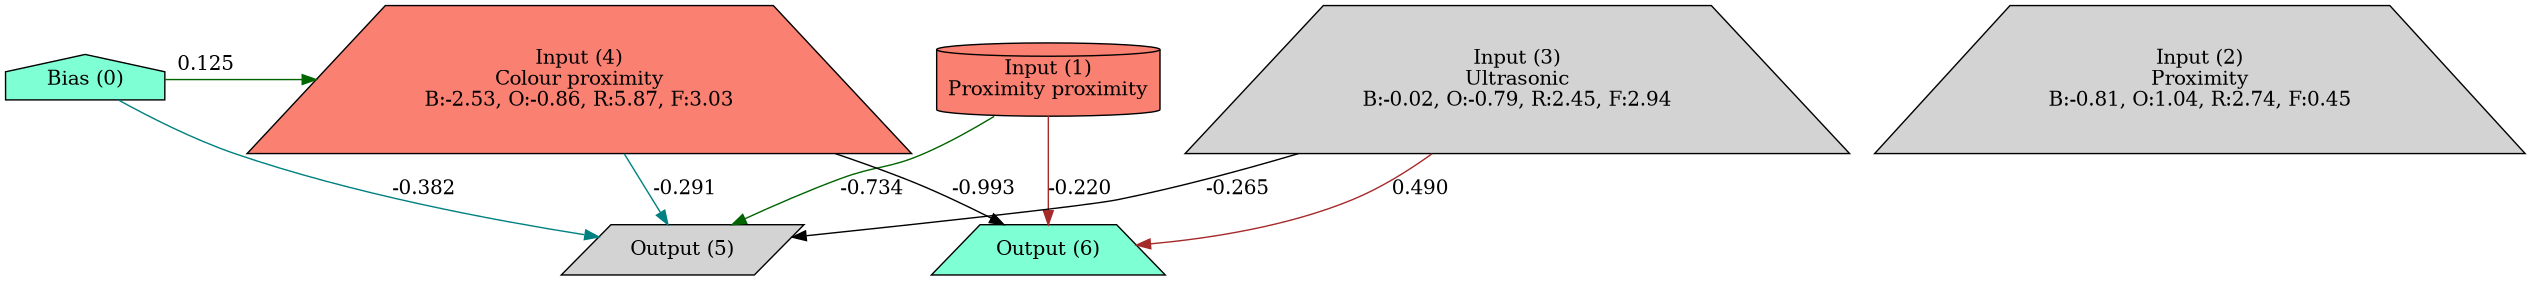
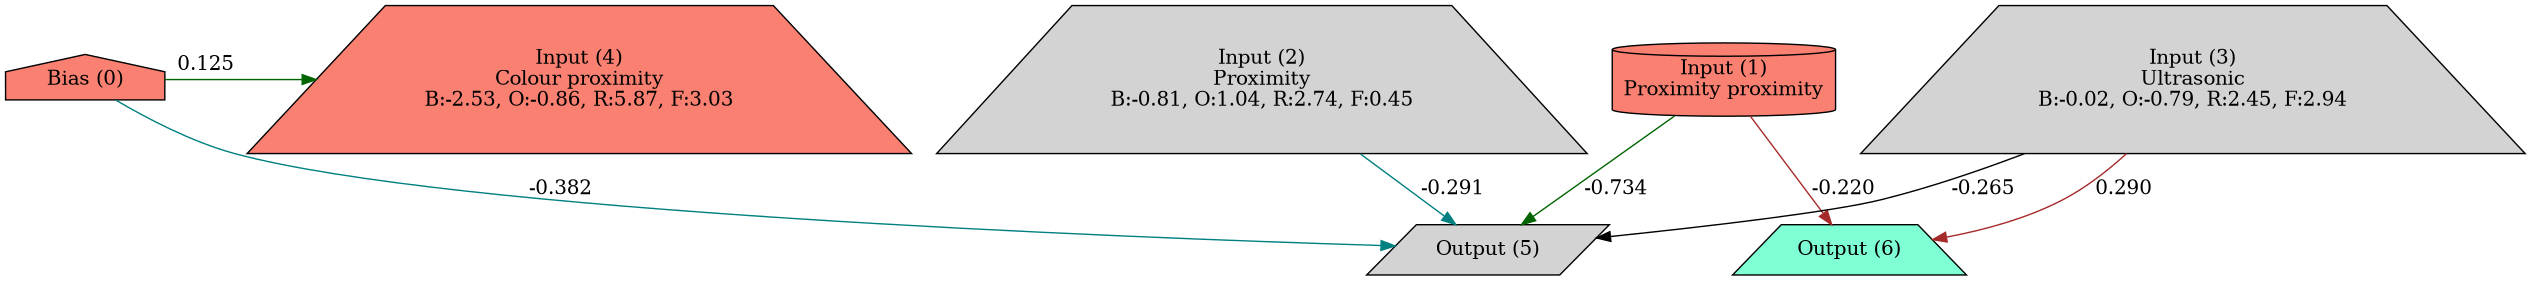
node "Bias (0)": fillcolor aquamarine -> salmon
edge "Input (4) Colour proximity B:-2.53, O:-0.86, R:5.87, F:3.03" -> "Output (5)": now "Input (2) Proximity B:-0.81, O:1.04, R:2.74, F:0.45" -> "Output (5)"
edge "Input (4) Colour proximity B:-2.53, O:-0.86, R:5.87, F:3.03" -> "Output (6)": removed, label "-0.993"
edge "Input (3) Ultrasonic B:-0.02, O:-0.79, R:2.45, F:2.94" -> "Output (6)": label "0.490" -> "0.290"
